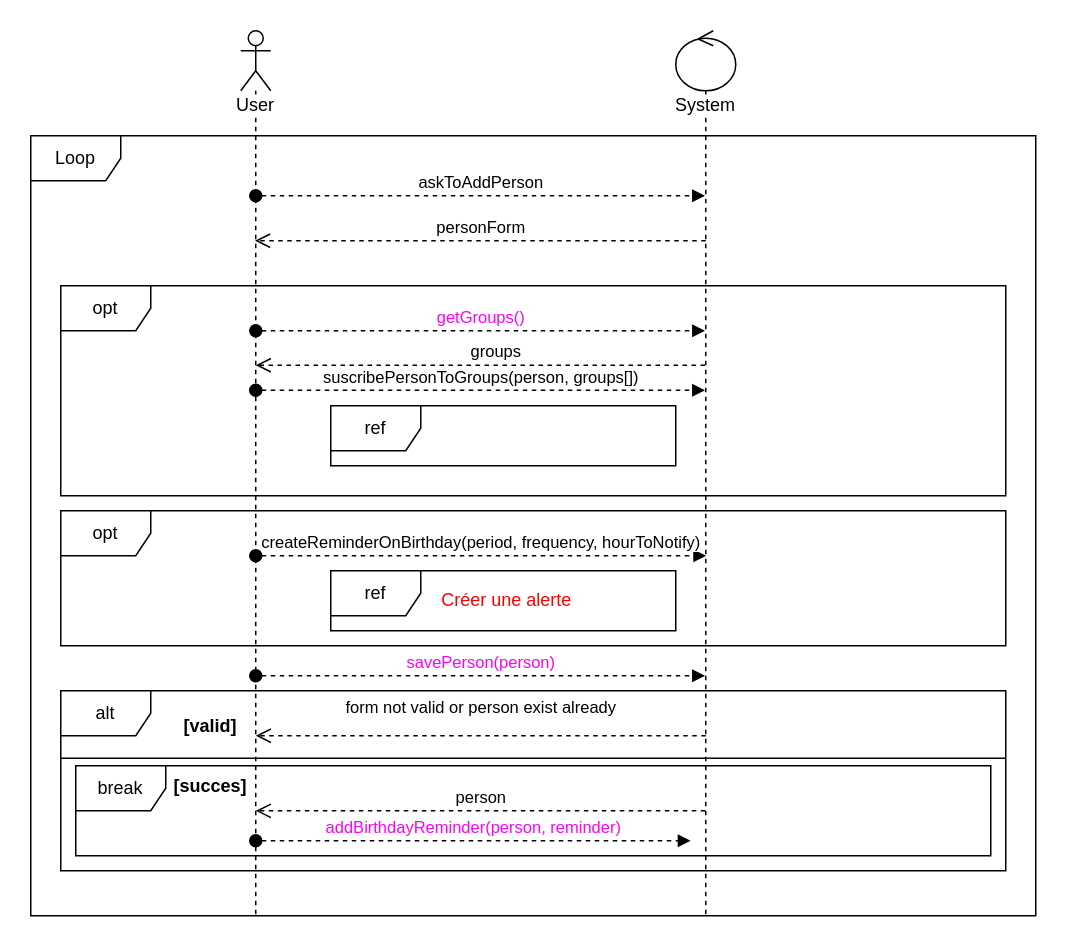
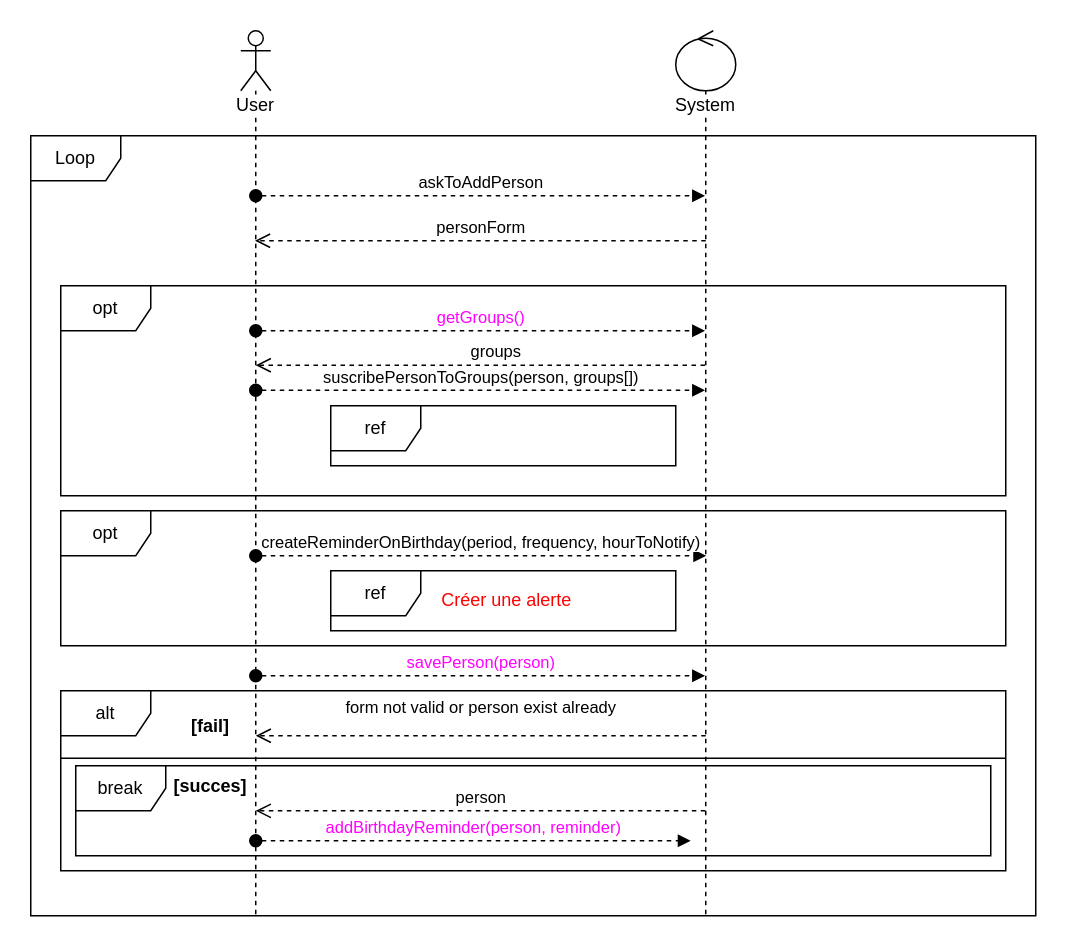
node "[valid]": label "[valid]" -> "[fail]"
